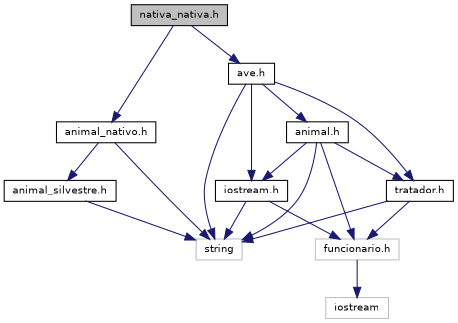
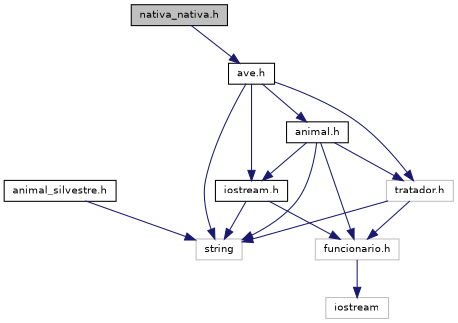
node "animal_nativo.h": removed
node "tratador.h": color black -> grey75
